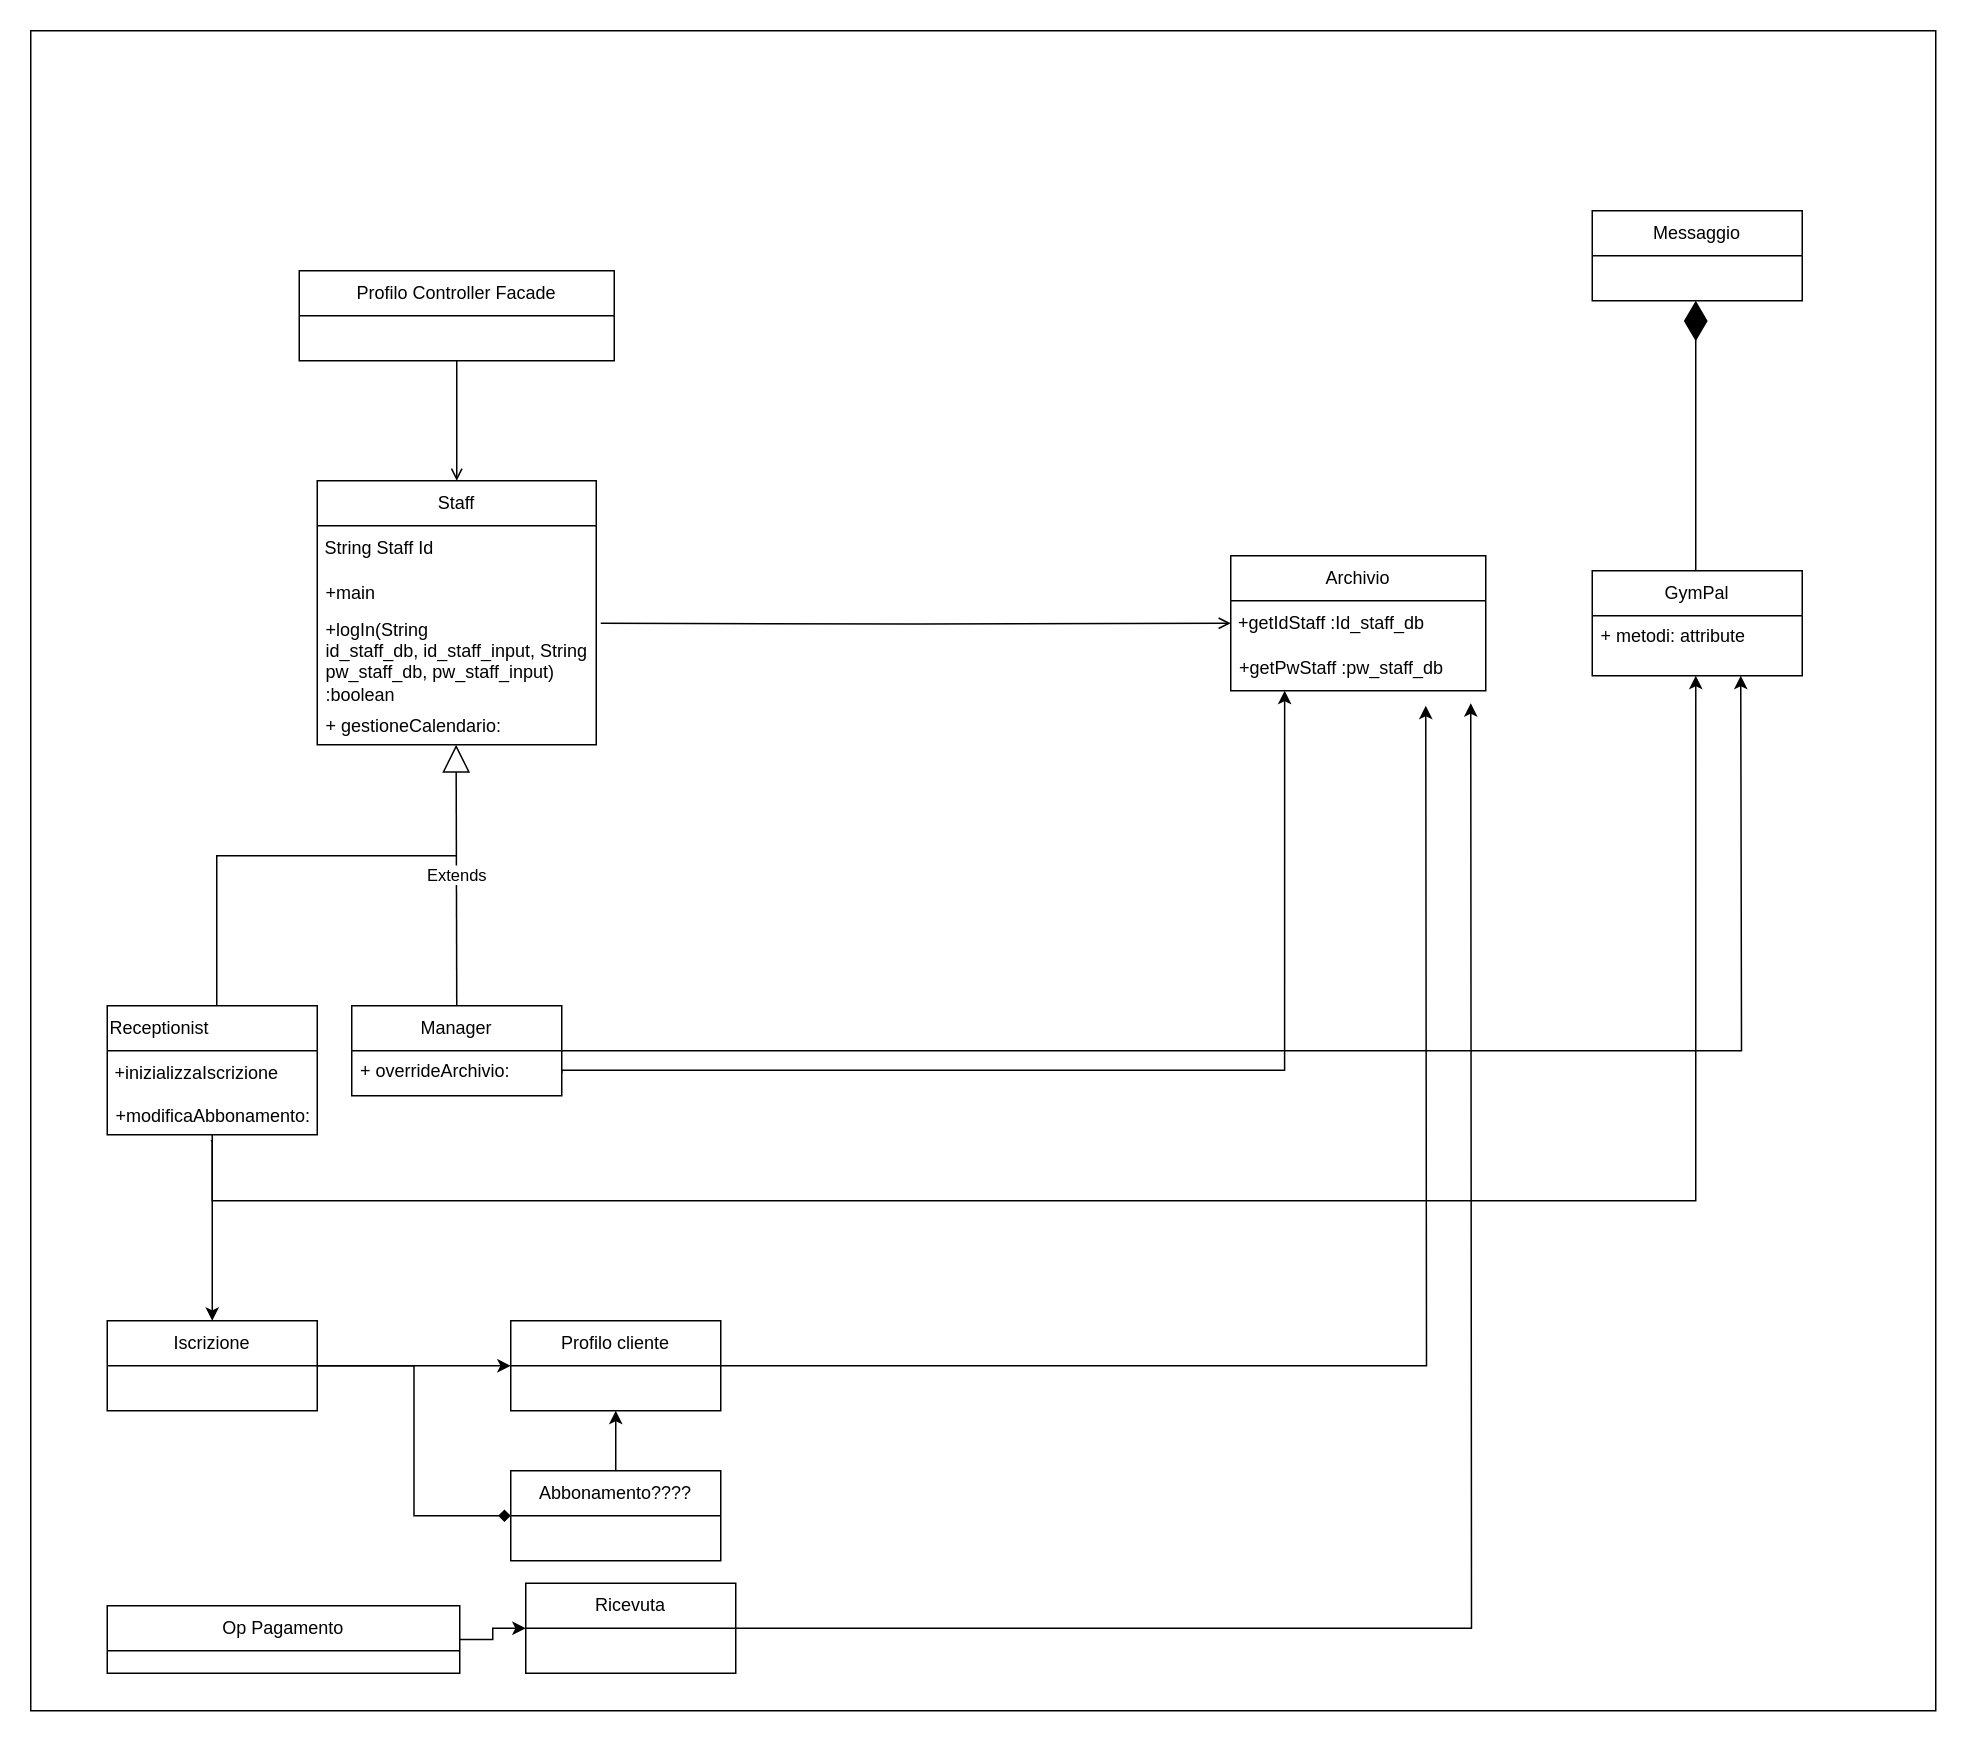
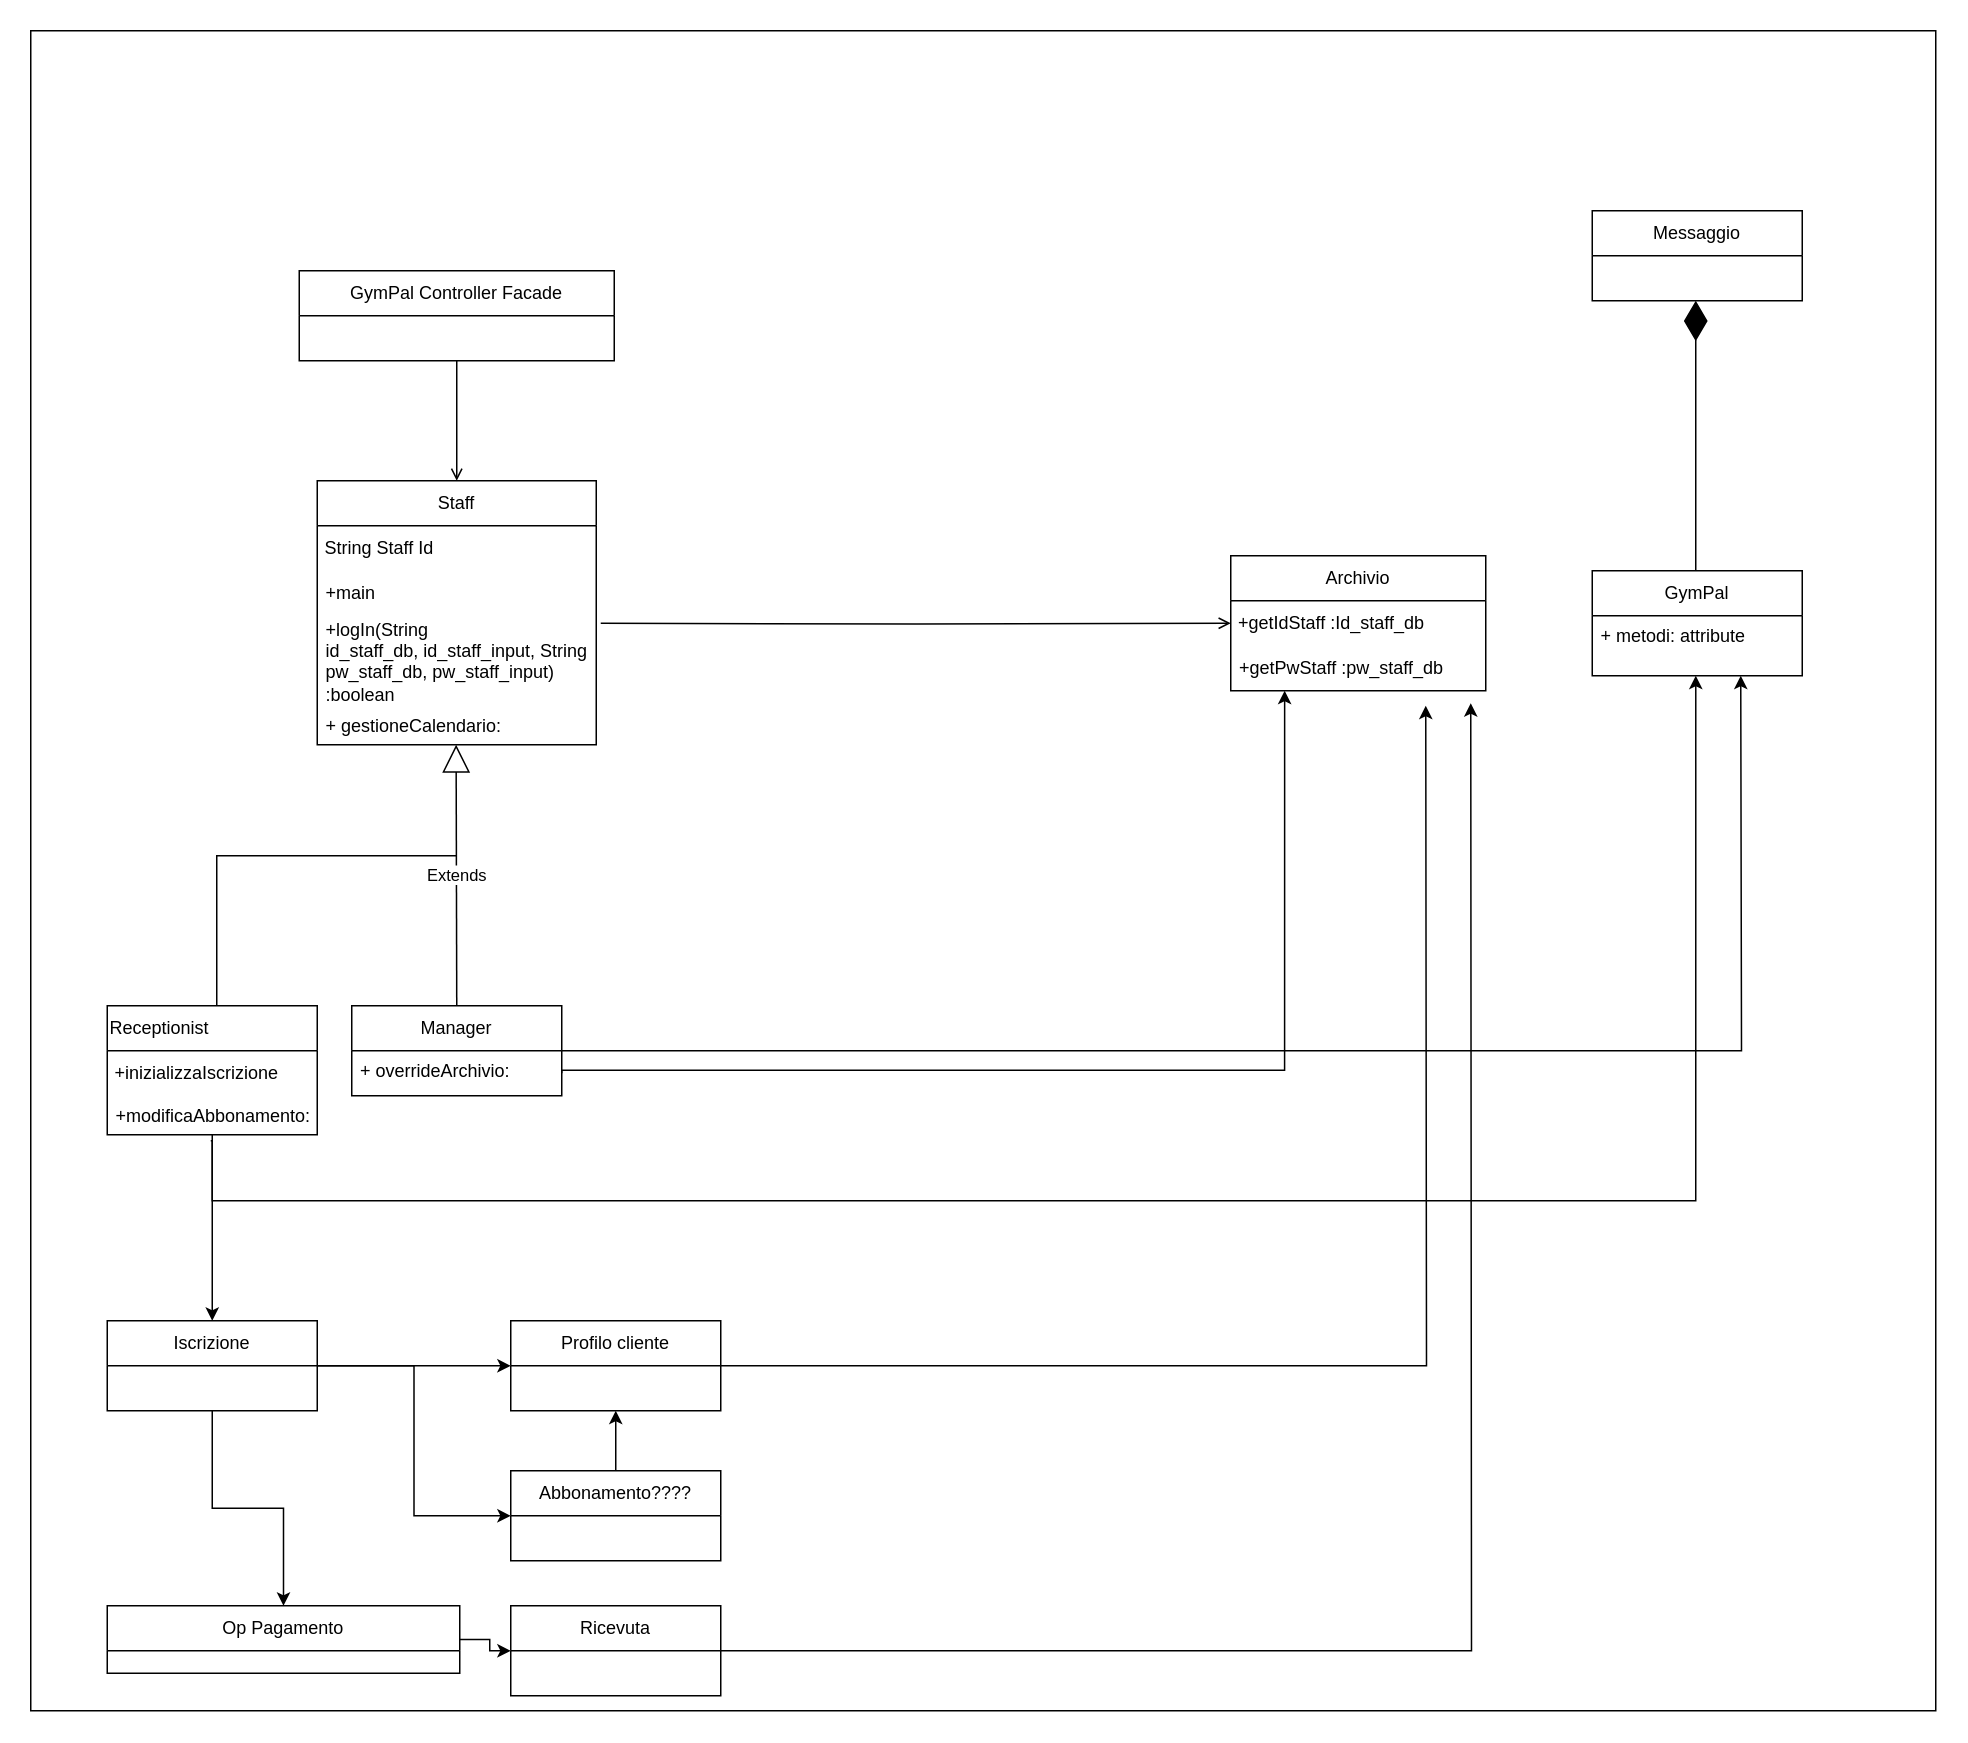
node "Profilo Controller Facade": label "Profilo Controller Facade" -> "GymPal Controller Facade"
edge "Iscrizione" -> "Op Pagamento": added
edge "Iscrizione" -> "Abbonamento????": arrowhead diamond -> classic
node "Ricevuta": moved (631, 1628) -> (616, 1651)
